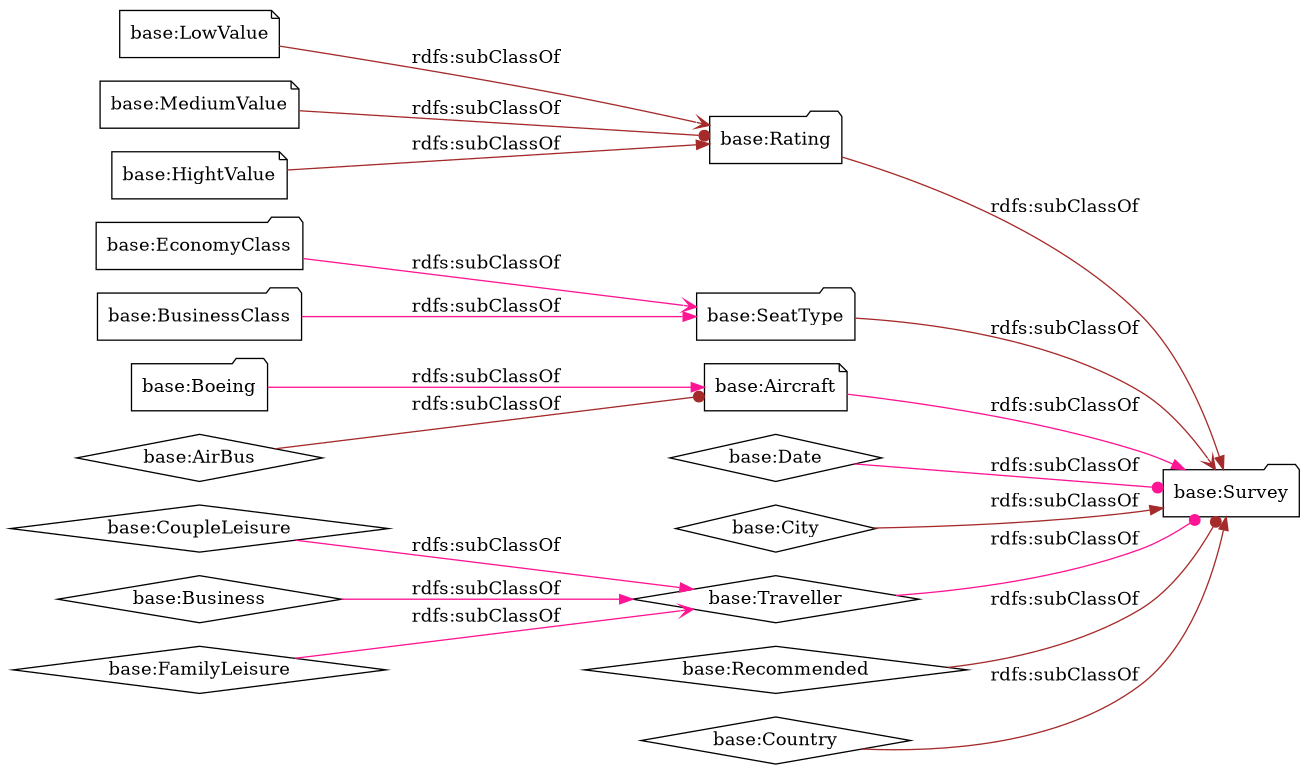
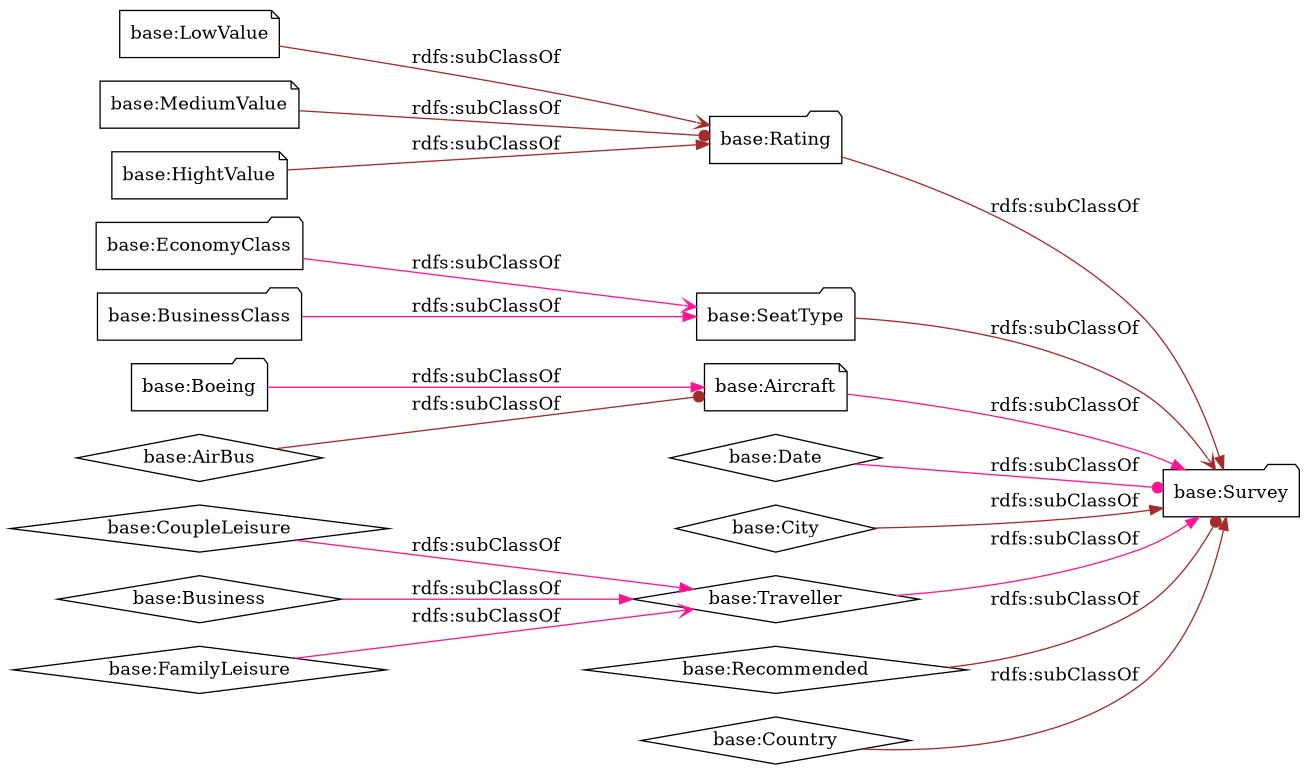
edge "base:Traveller" -> "base:Survey": arrowhead dot -> normal
